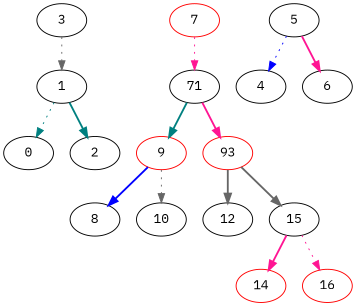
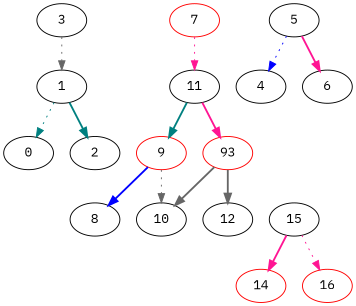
node "71": label "71" -> "11"
edge "93" -> "15": now "93" -> "10"
